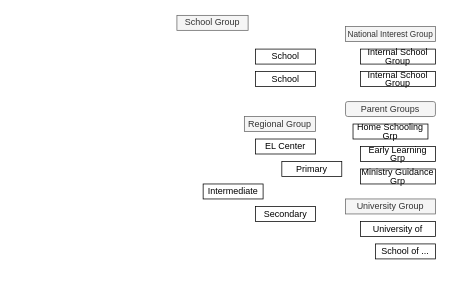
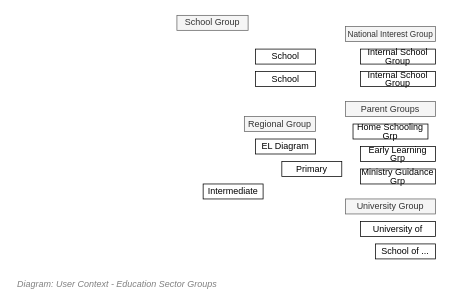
node "Parent Groups": shape rounded rectangle -> rectangle
node "EL Center": label "EL Center" -> "EL Diagram"
node "Secondary": removed
node "Diagram: User Context - Education Sector Groups": added
